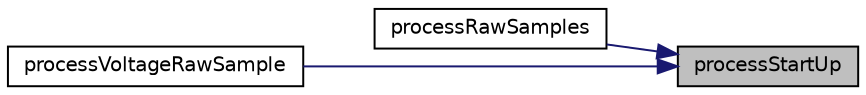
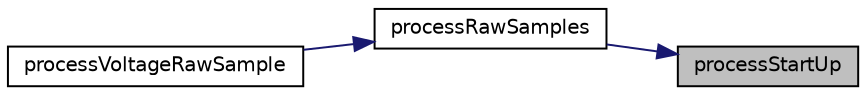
edge "processVoltageRawSample" -> "processStartUp": now "processVoltageRawSample" -> "processRawSamples"
